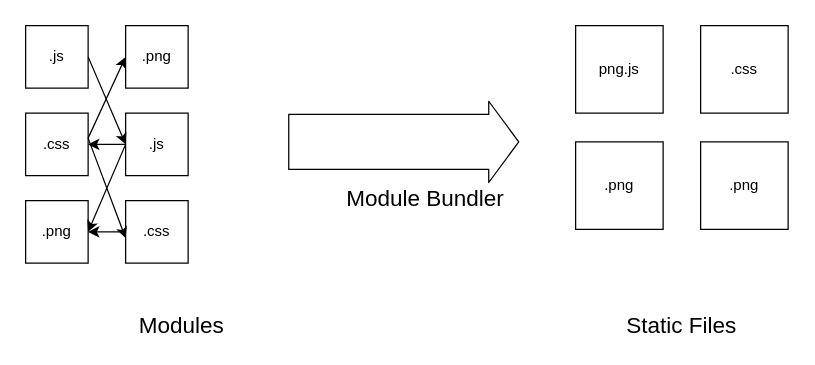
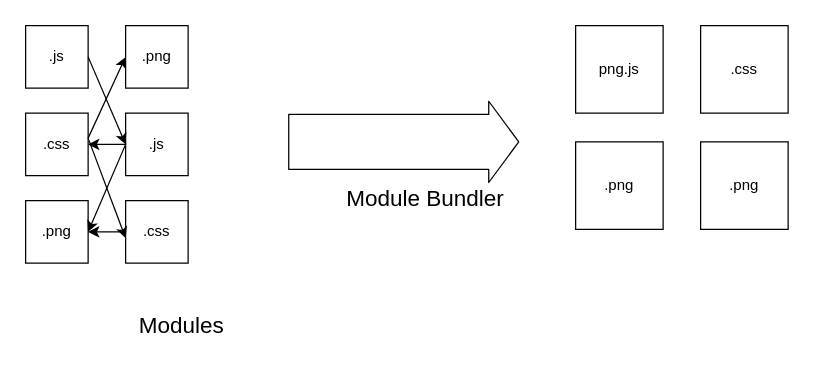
node "Static Files": removed
